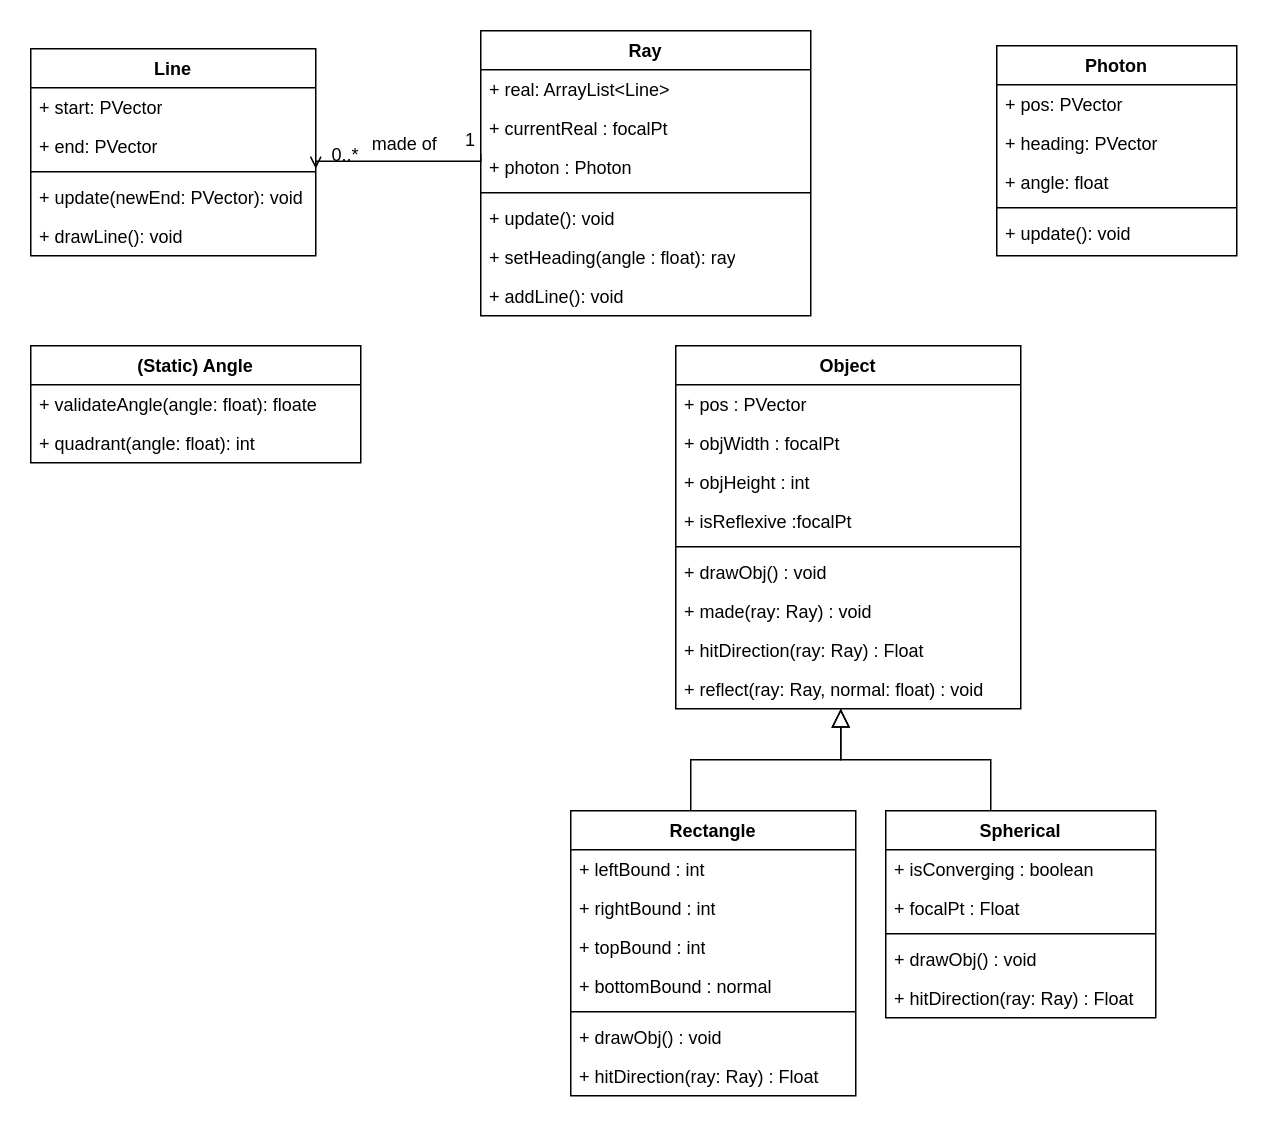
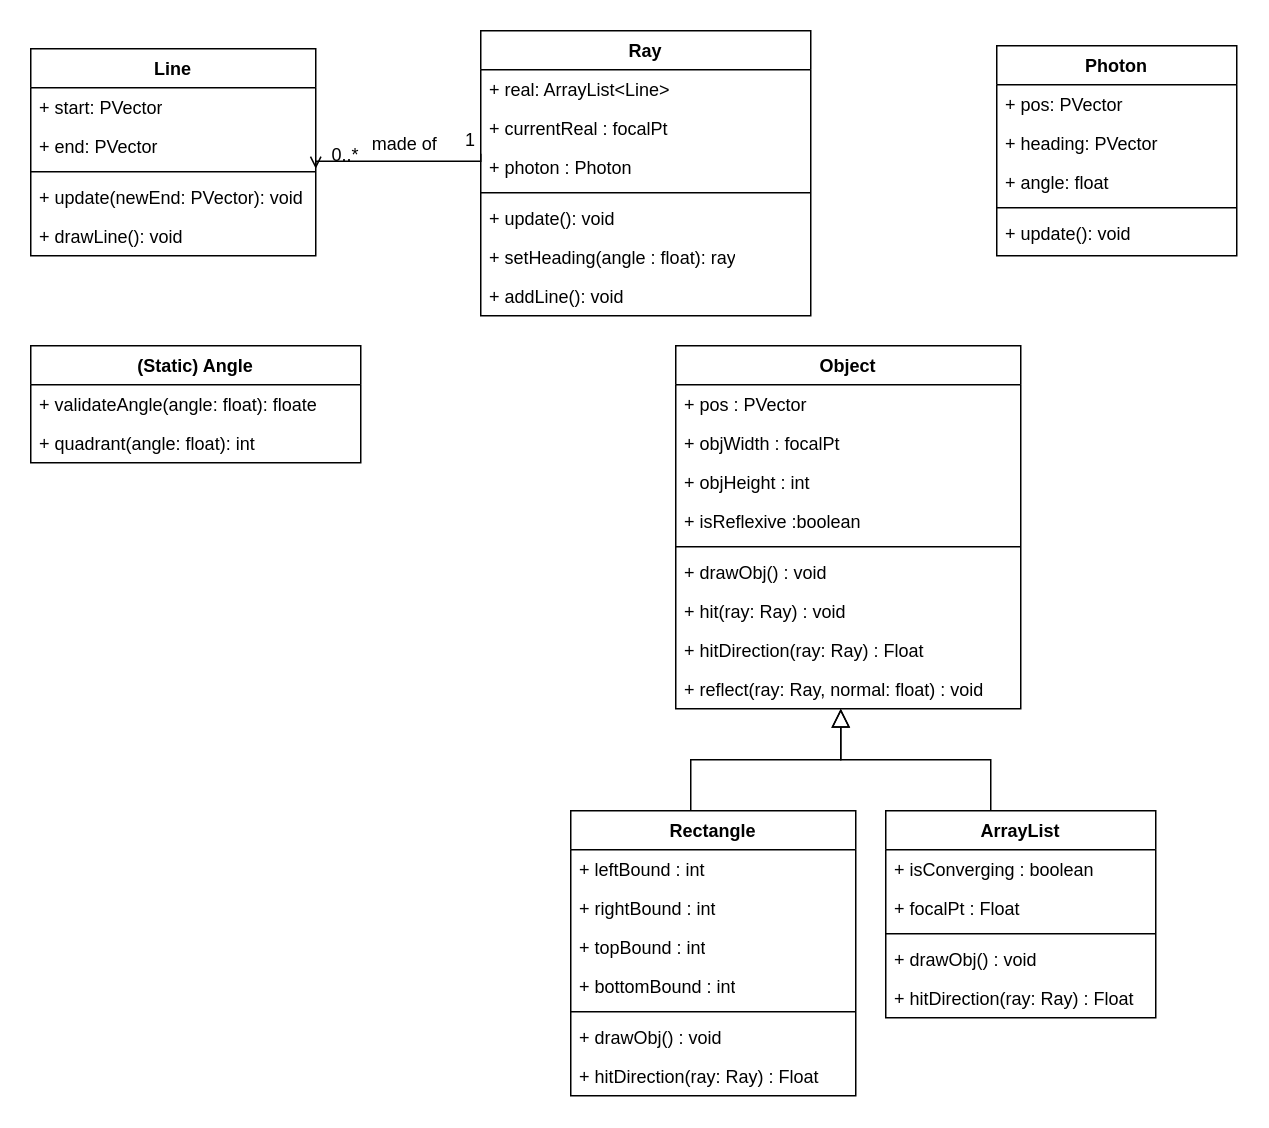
node "+ isReflexive :focalPt": label "+ isReflexive :focalPt" -> "+ isReflexive :boolean"
node "+ made(ray: Ray) : void": label "+ made(ray: Ray) : void" -> "+ hit(ray: Ray) : void"
node "Spherical": label "Spherical" -> "ArrayList"
node "+ bottomBound : normal": label "+ bottomBound : normal" -> "+ bottomBound : int"
